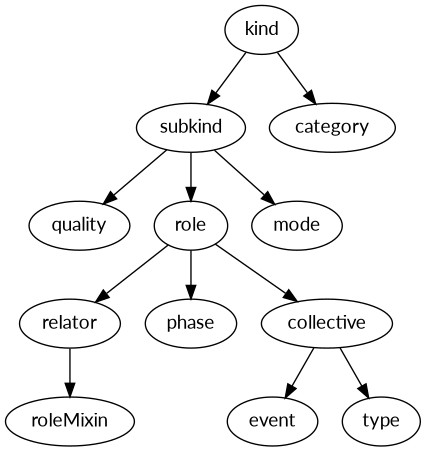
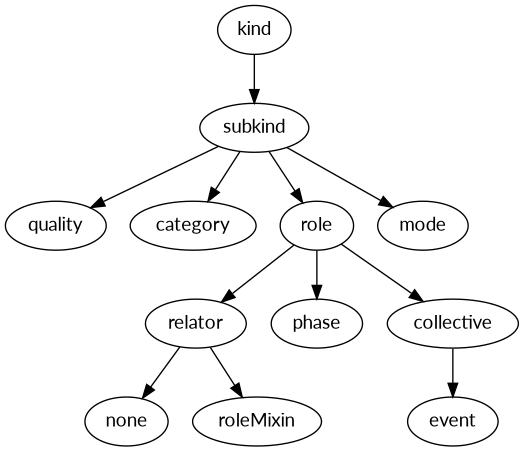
edge "kind" -> "category": now "subkind" -> "category"
node "none": added
node "type": removed
